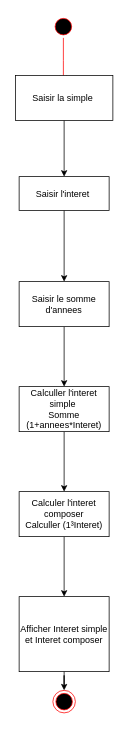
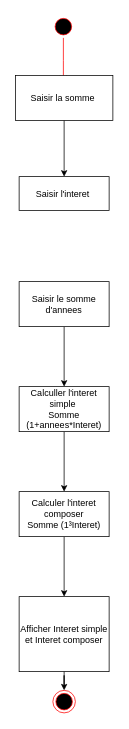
node "Saisir la simple": label "Saisir la simple" -> "Saisir la somme"
edge "Saisir l'interet" -> "Saisir le somme d'annees": removed
node "Calculer l'interet composer Calculler (1³Interet)": label "Calculer l'interet composer Calculler (1³Interet)" -> "Calculer l'interet composer Somme (1³Interet)"
